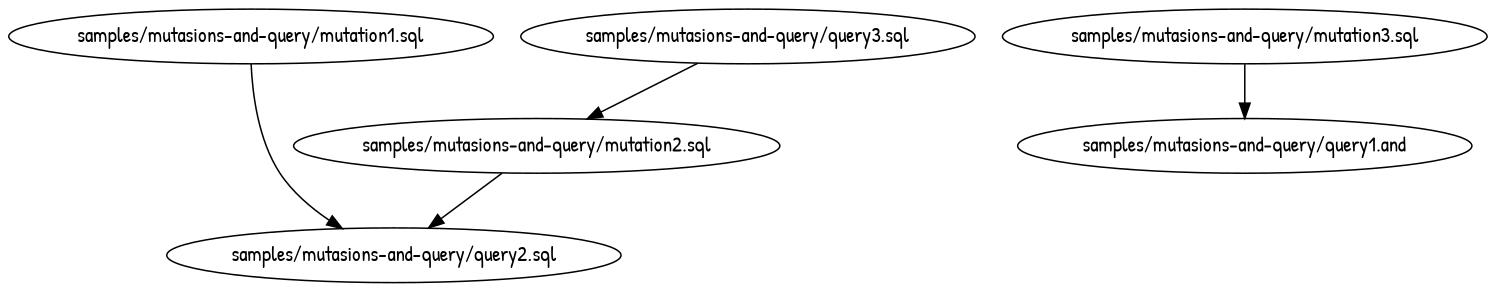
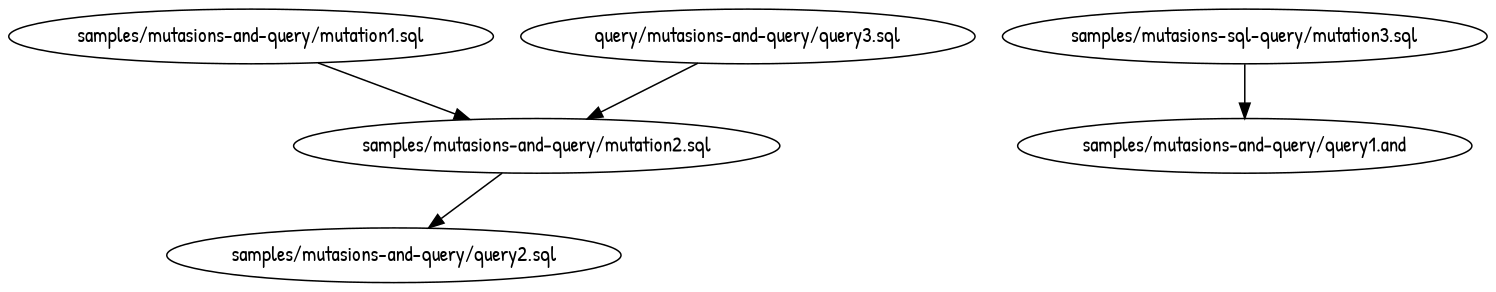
node "samples/mutasions-and-query/query3.sql": label "samples/mutasions-and-query/query3.sql" -> "query/mutasions-and-query/query3.sql"
node "samples/mutasions-and-query/mutation3.sql": label "samples/mutasions-and-query/mutation3.sql" -> "samples/mutasions-sql-query/mutation3.sql"
edge "samples/mutasions-and-query/mutation1.sql" -> "samples/mutasions-and-query/query2.sql": now "samples/mutasions-and-query/mutation1.sql" -> "samples/mutasions-and-query/mutation2.sql"
